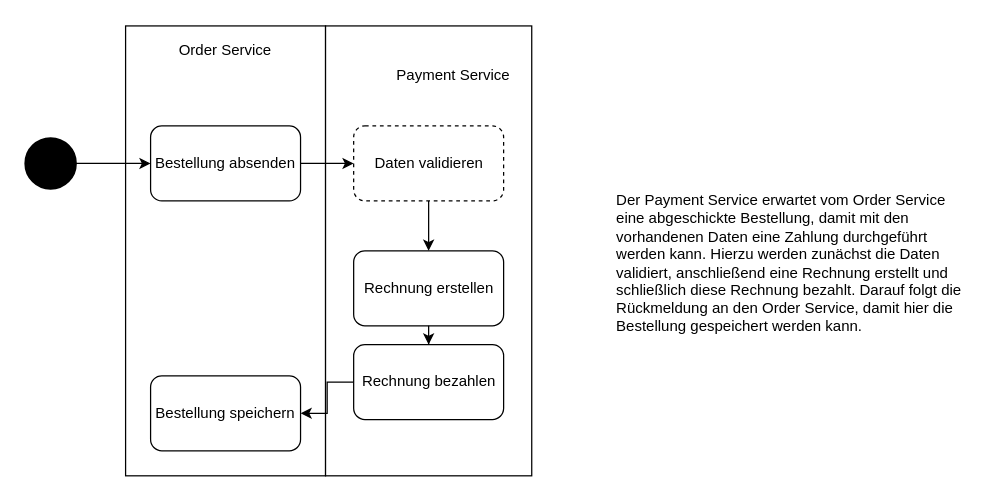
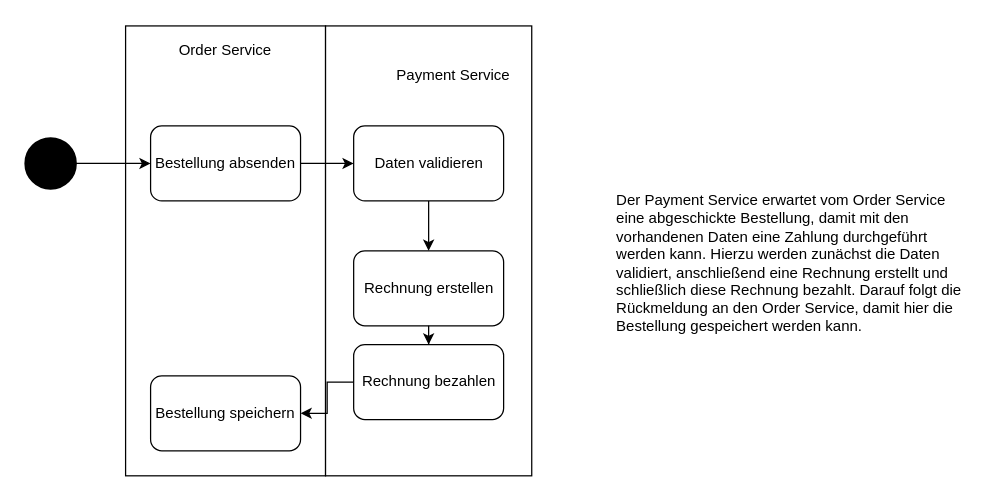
node "Daten validieren": style dashed -> solid
